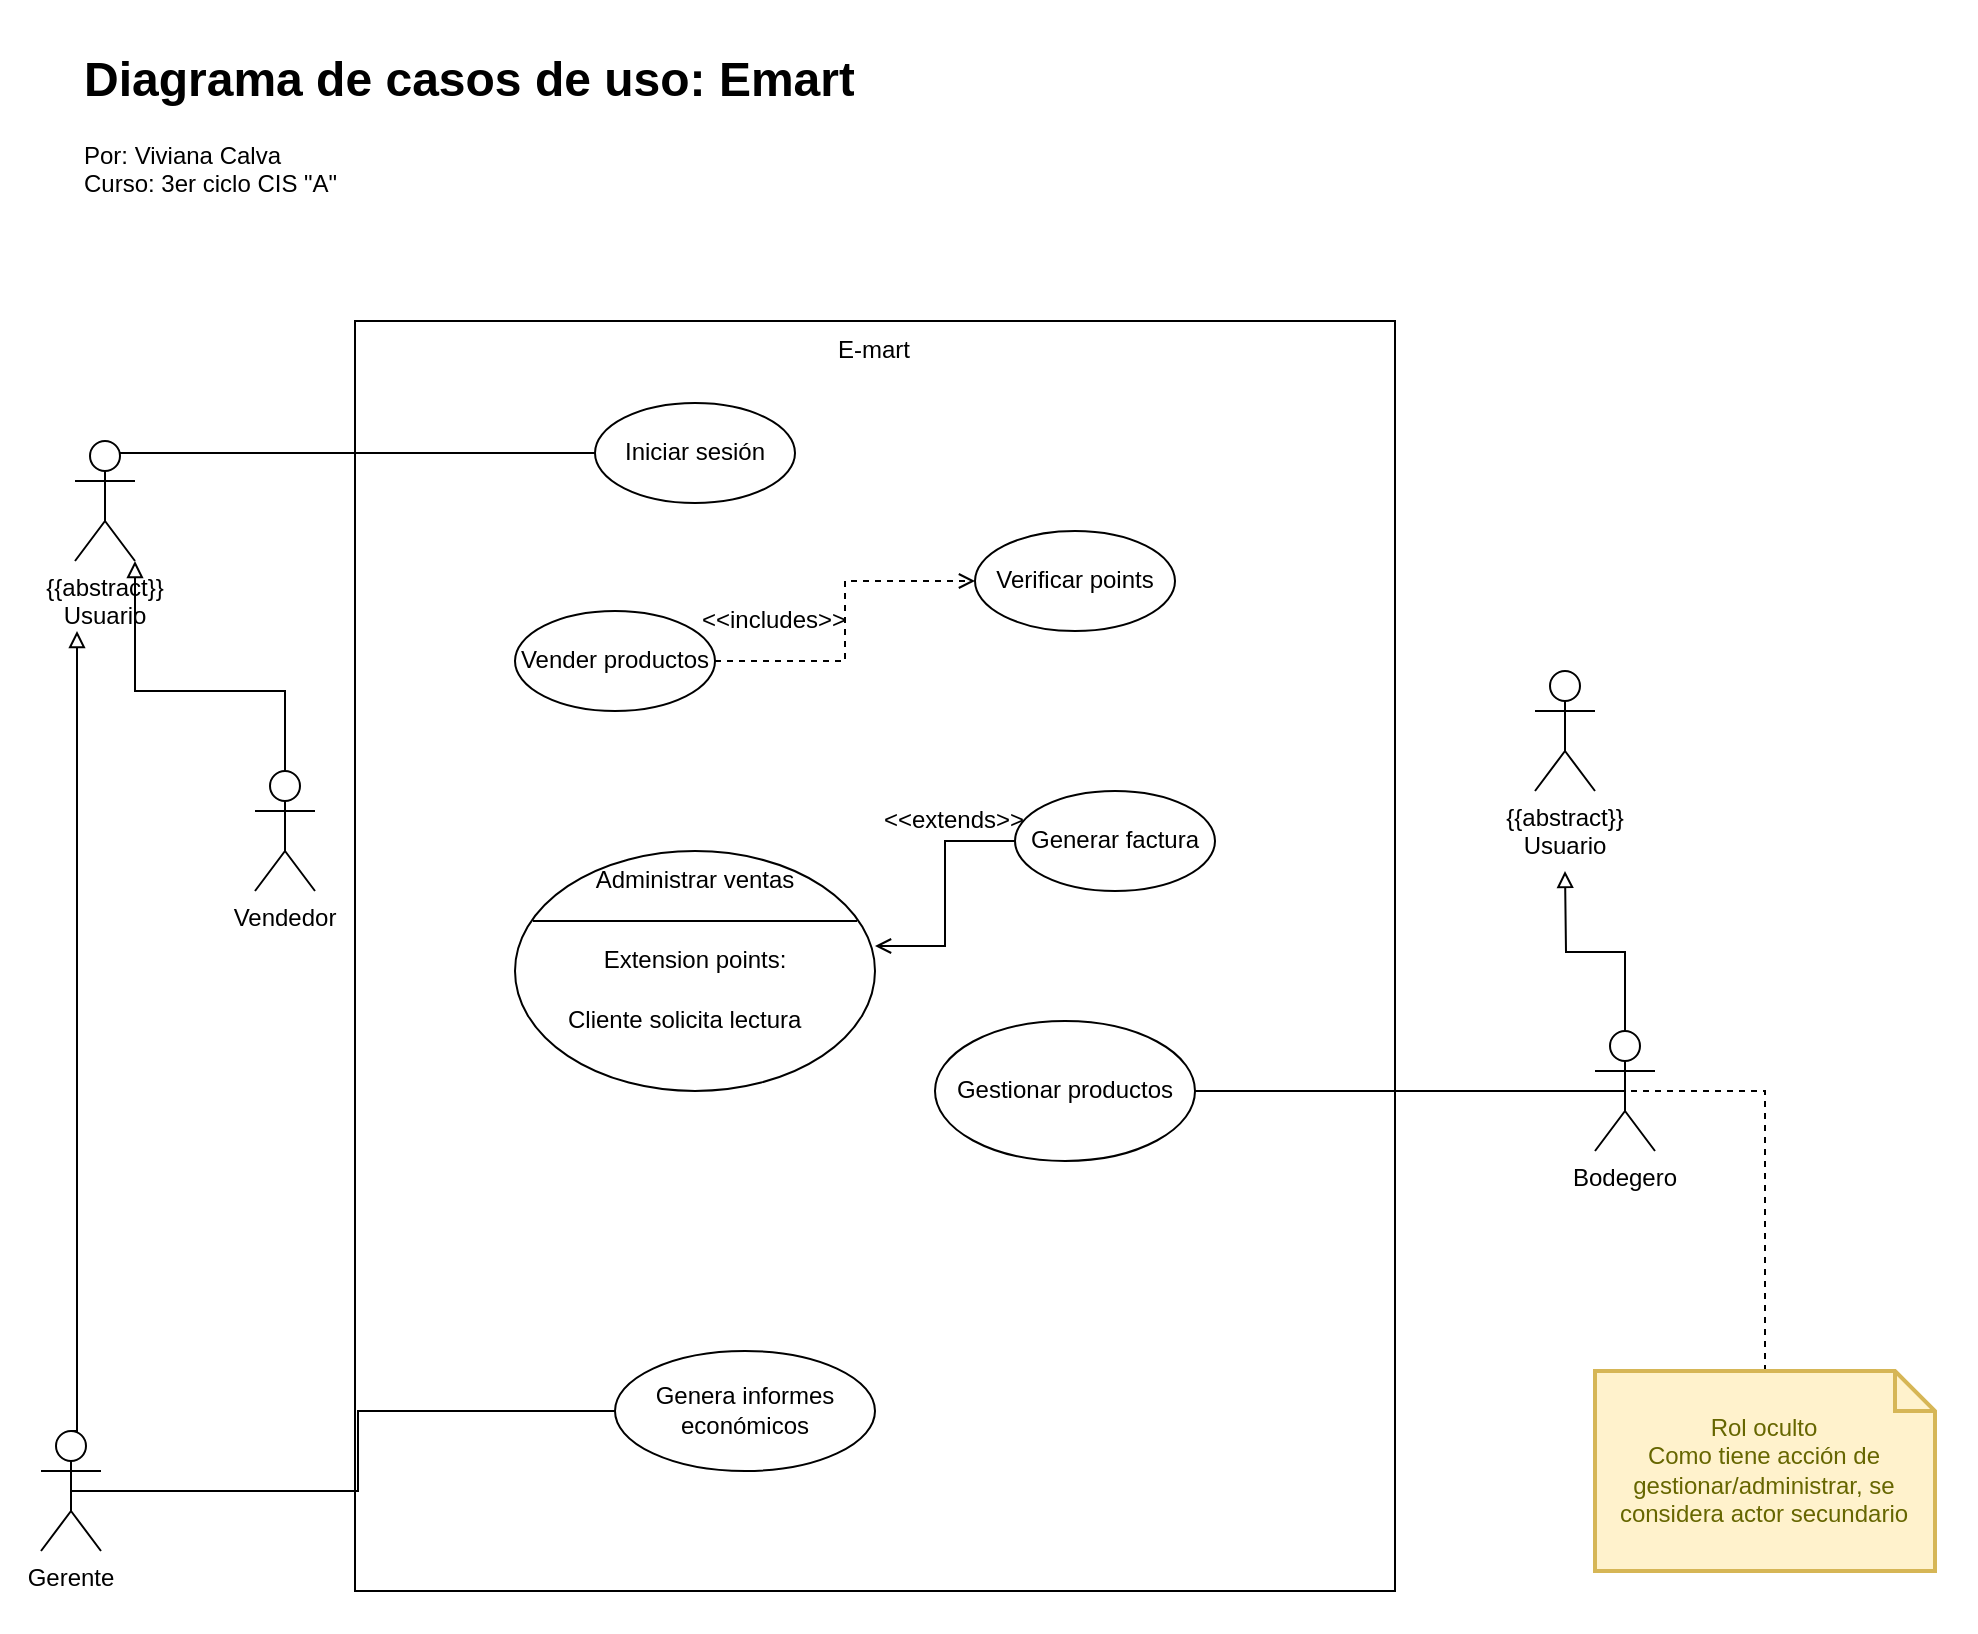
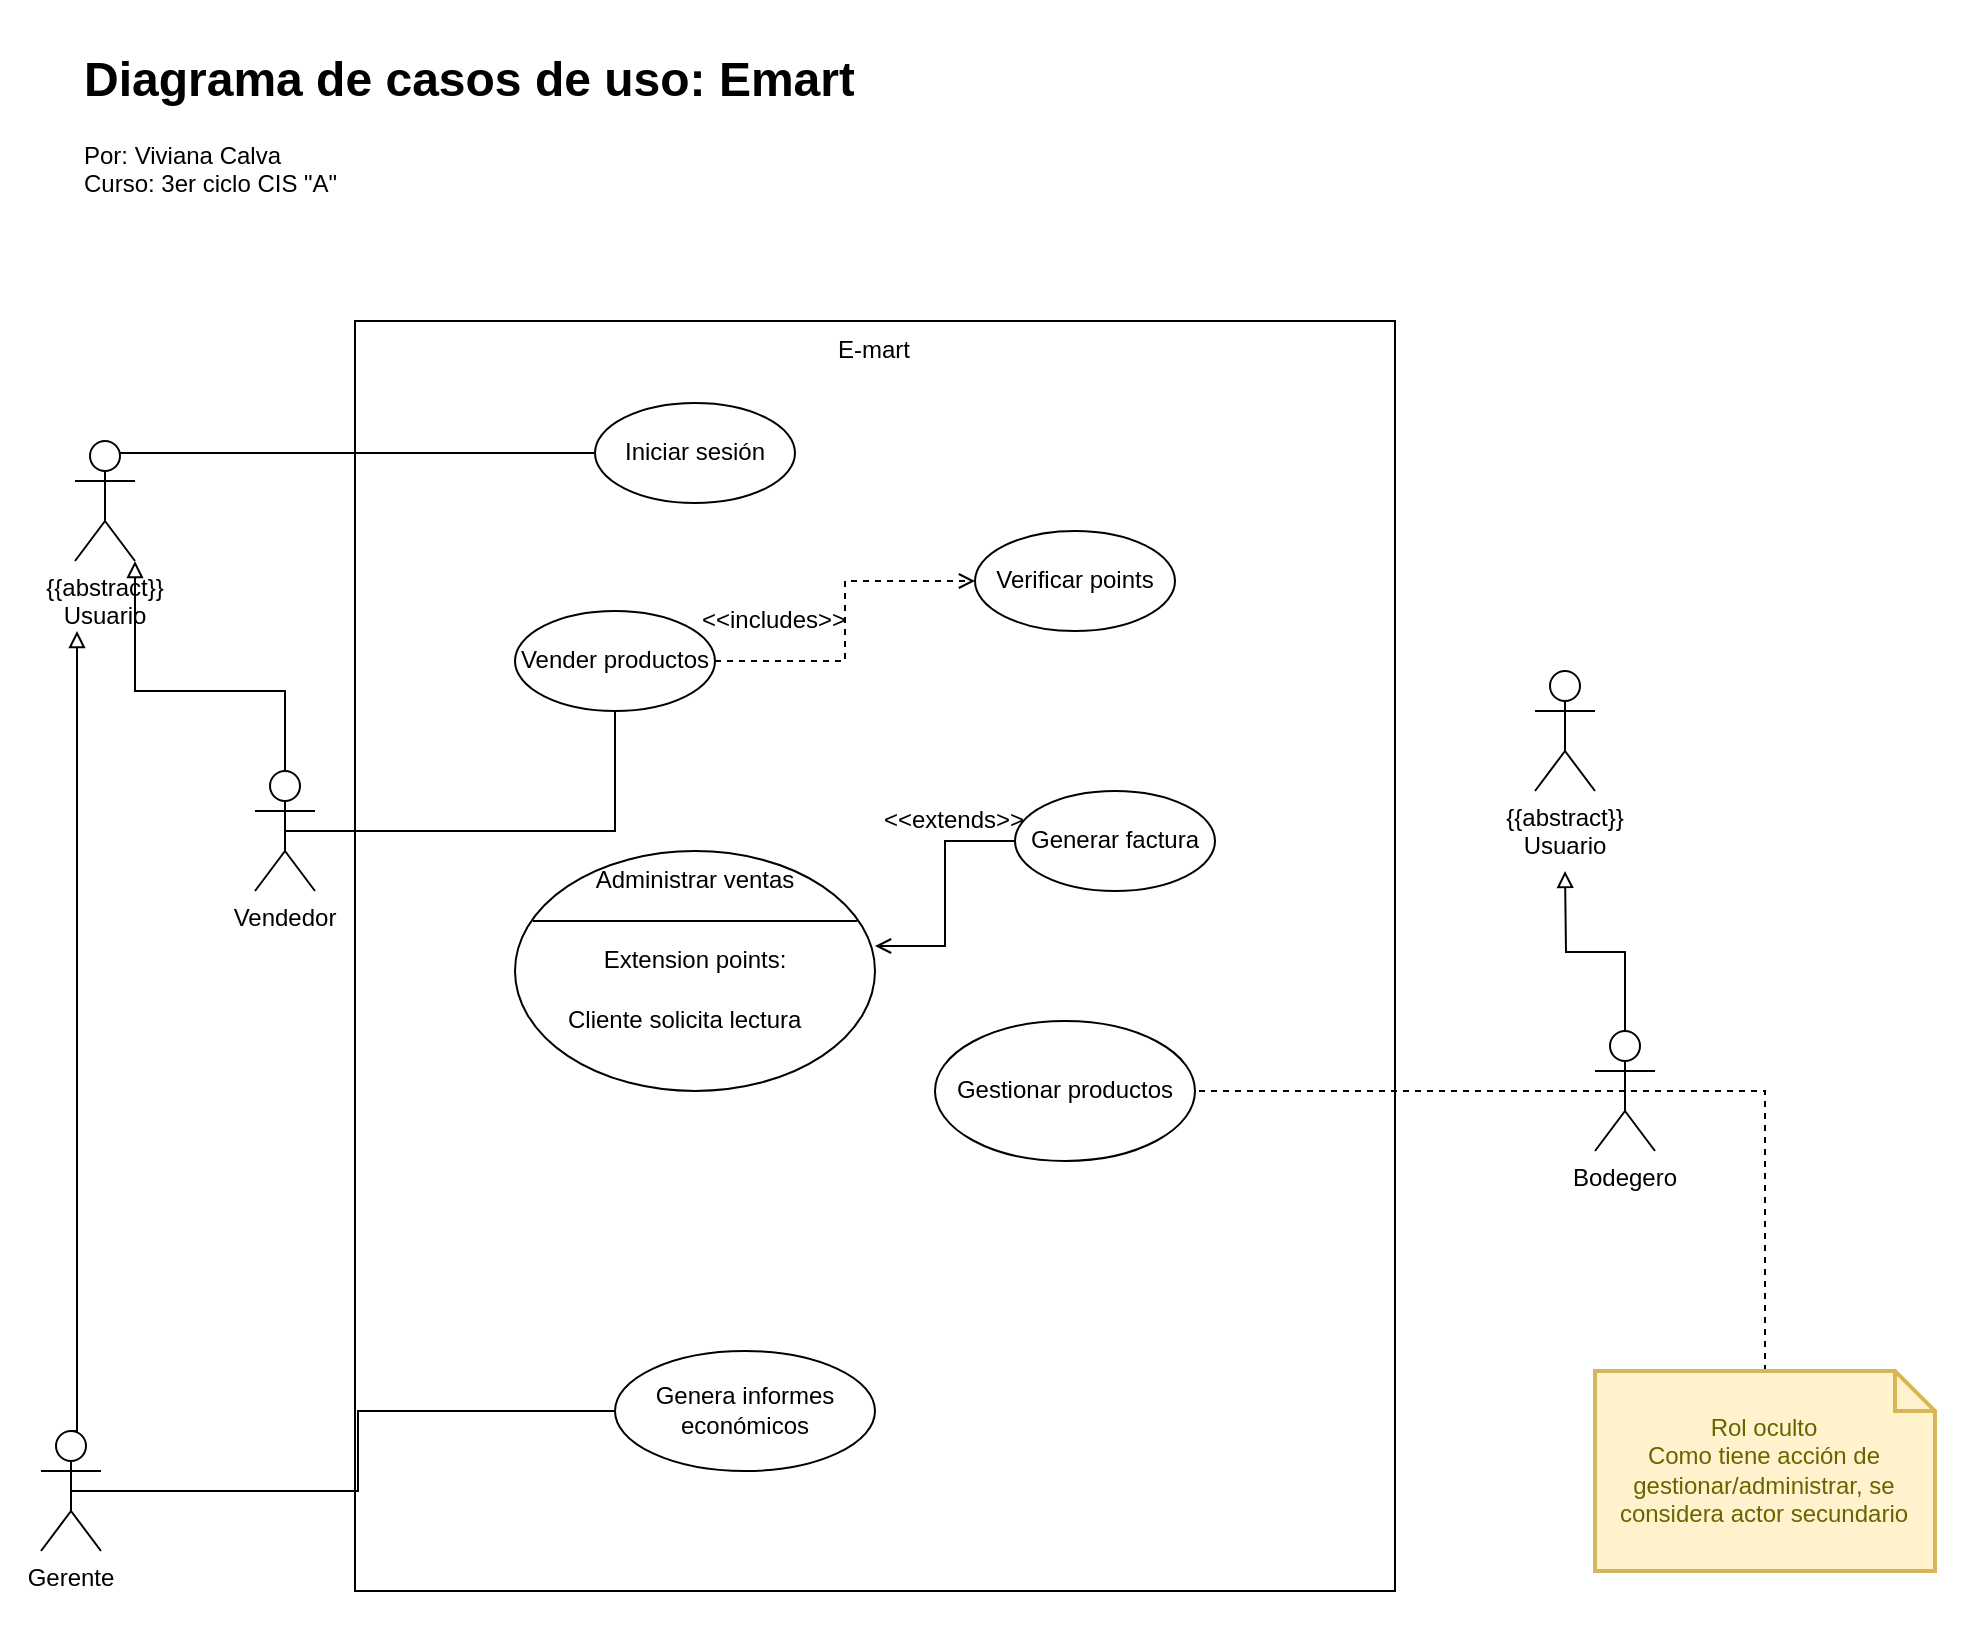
edge "Vender productos" -- "Vendedor": added
edge "Gestionar productos" -- "Bodegero": style solid -> dashed
